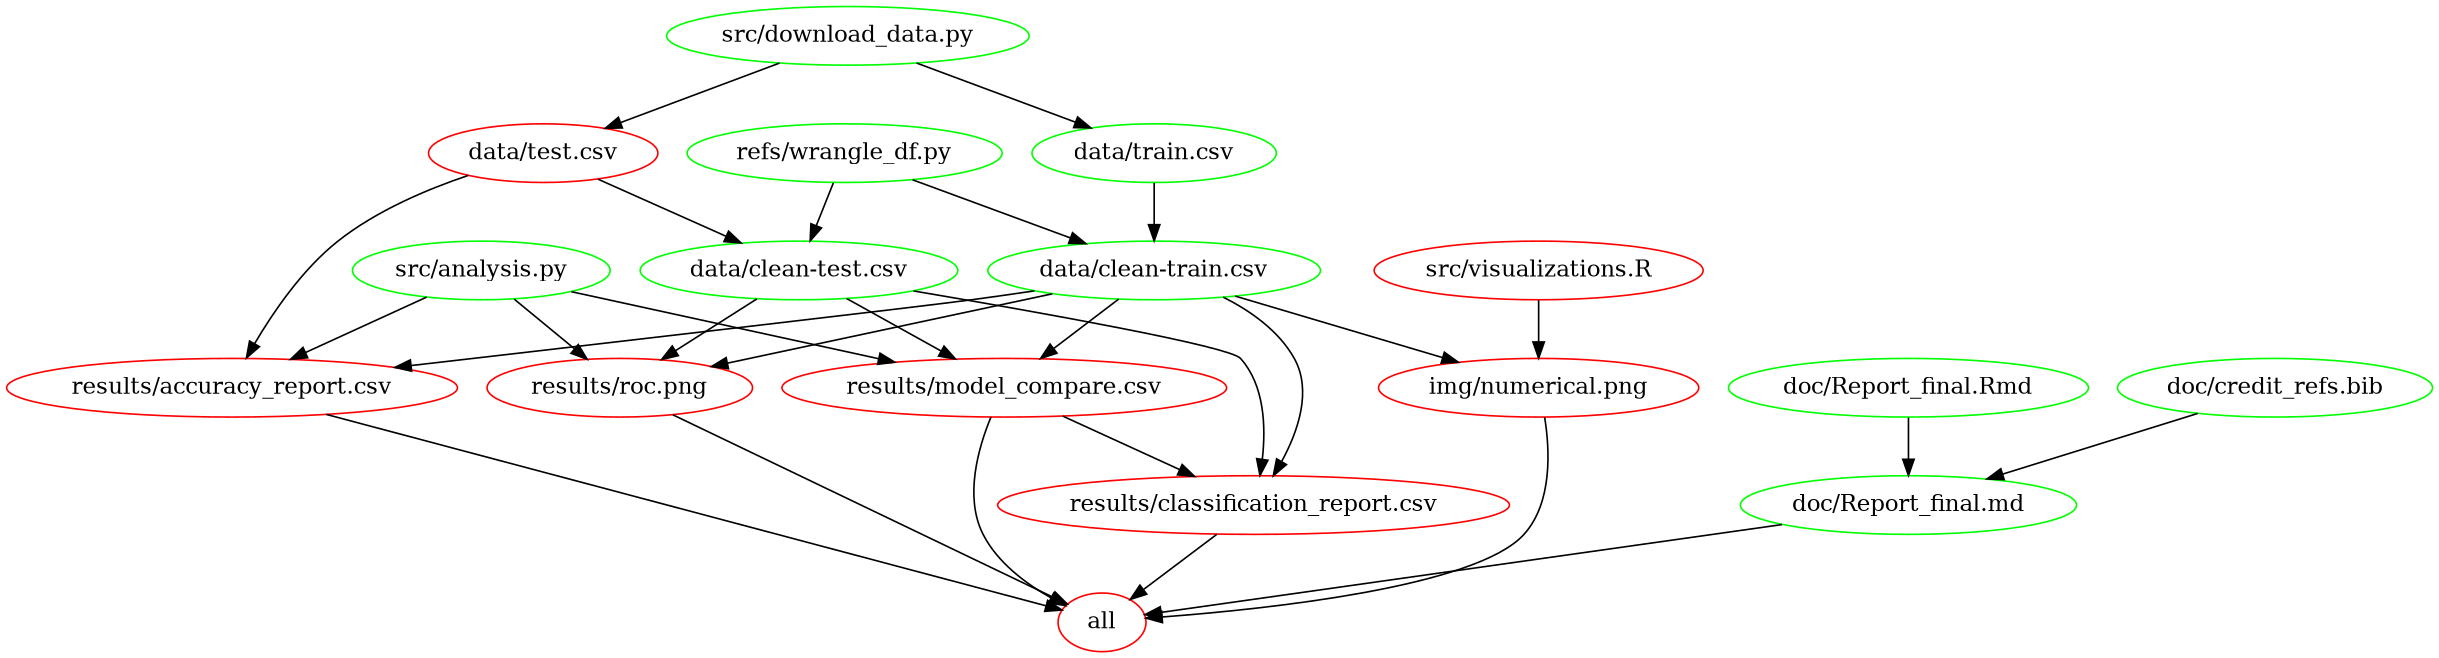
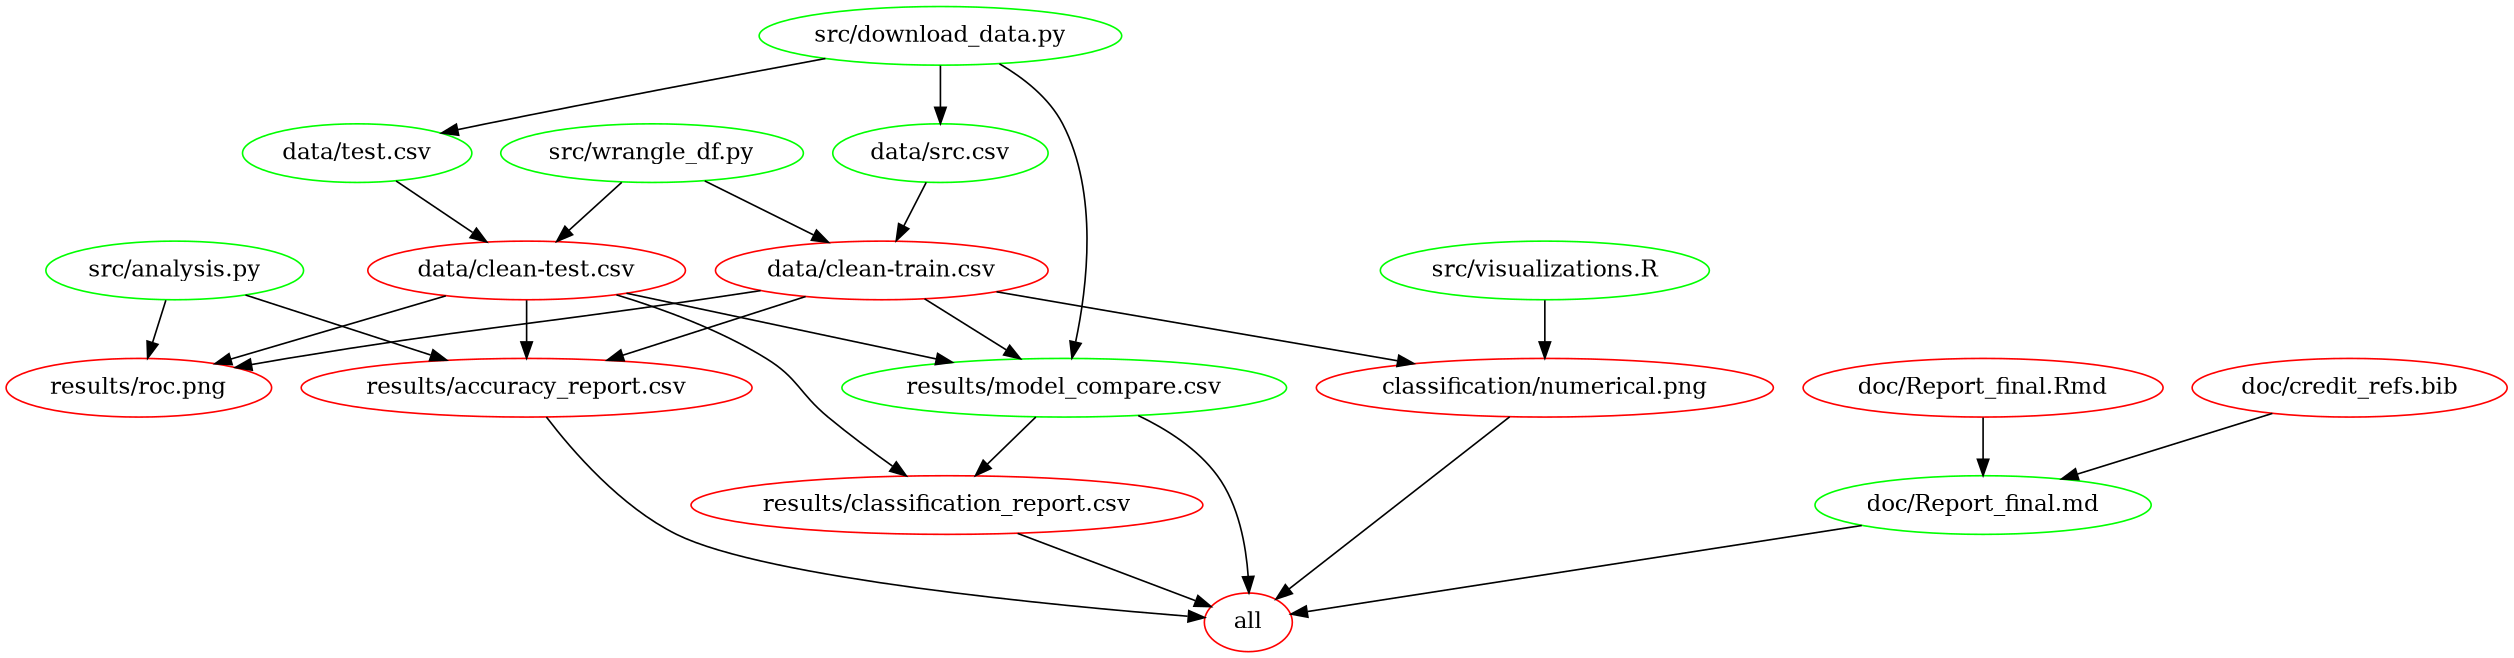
node "data/test.csv": color red -> green
node "refs/wrangle_df.py": label "refs/wrangle_df.py" -> "src/wrangle_df.py"
node "data/train.csv": label "data/train.csv" -> "data/src.csv"
edge "data/test.csv" -> "results/accuracy_report.csv": now "data/clean-test.csv" -> "results/accuracy_report.csv"
node "data/clean-test.csv": color green -> red
node "data/clean-train.csv": color green -> red
node "src/visualizations.R": color red -> green
edge "src/analysis.py" -> "results/model_compare.csv": now "src/download_data.py" -> "results/model_compare.csv"
edge "data/clean-train.csv" -> "results/classification_report.csv": removed
node "results/model_compare.csv": color red -> green
node "img/numerical.png": label "img/numerical.png" -> "classification/numerical.png"
node "doc/Report_final.Rmd": color green -> red
node "doc/credit_refs.bib": color green -> red
edge "results/roc.png" -> "all": removed
